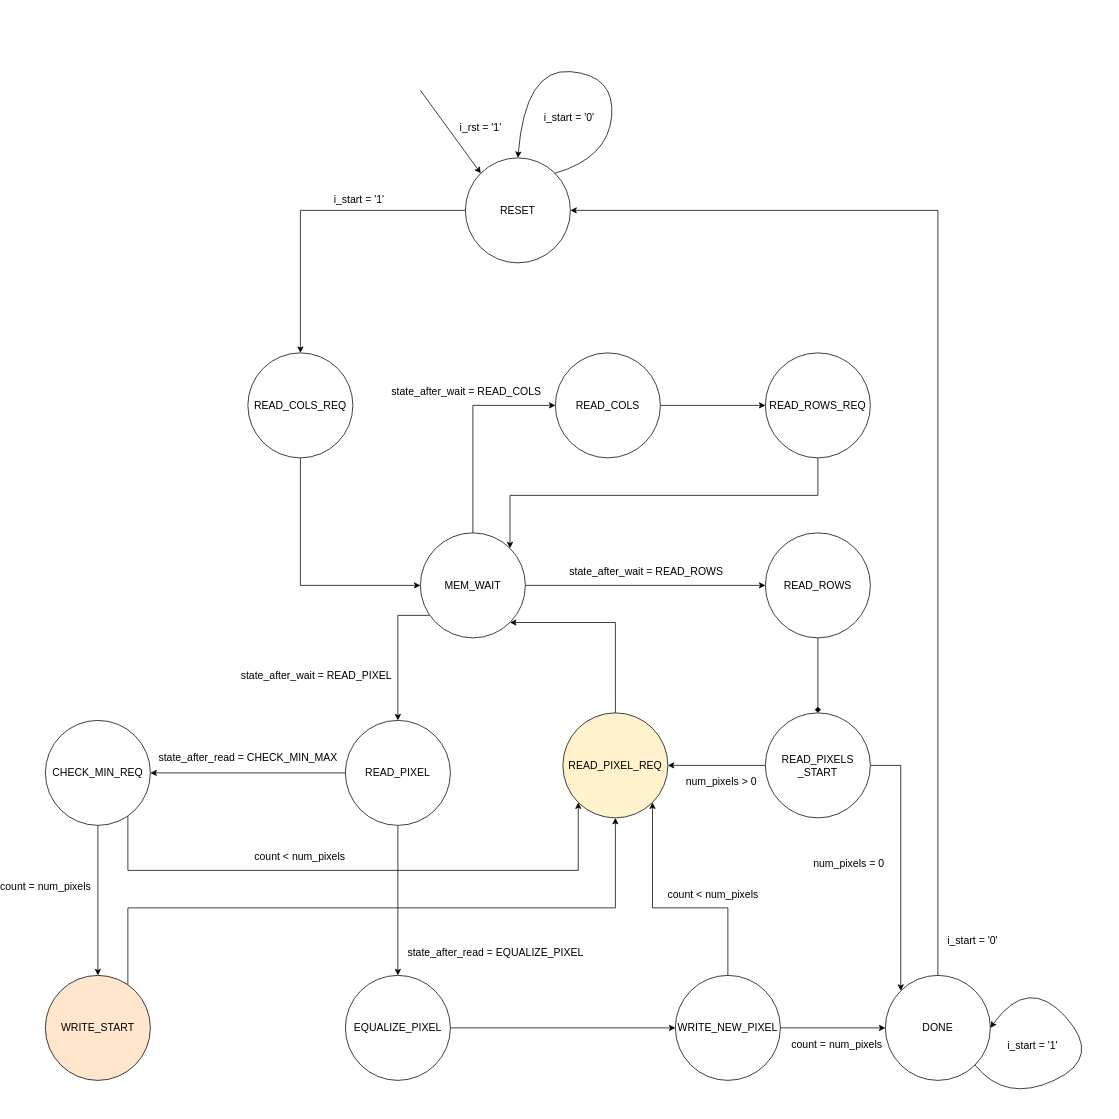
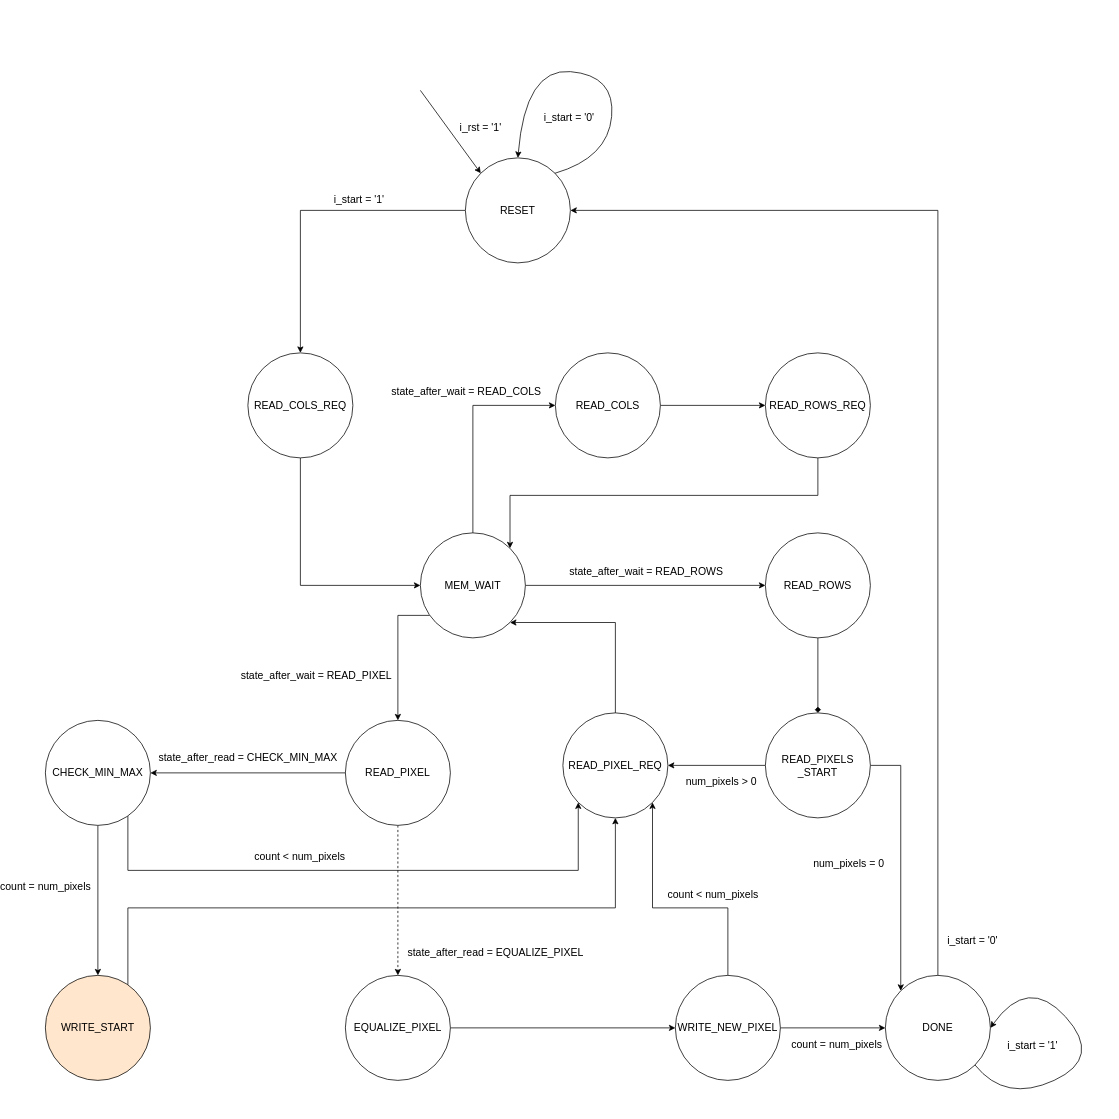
node "READ_PIXEL_REQ": fillcolor #fff2cc -> #ffffff
node "CHECK_MIN_REQ": label "CHECK_MIN_REQ" -> "CHECK_MIN_MAX"
edge "READ_PIXEL" -> "EQUALIZE_PIXEL": style solid -> dashed
